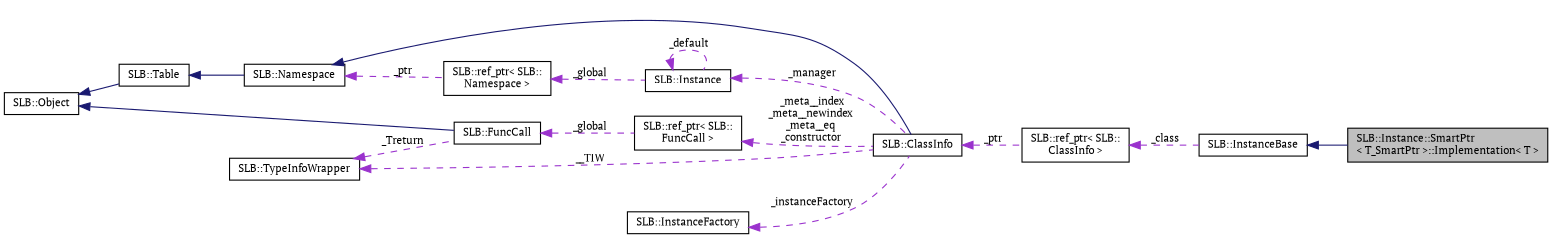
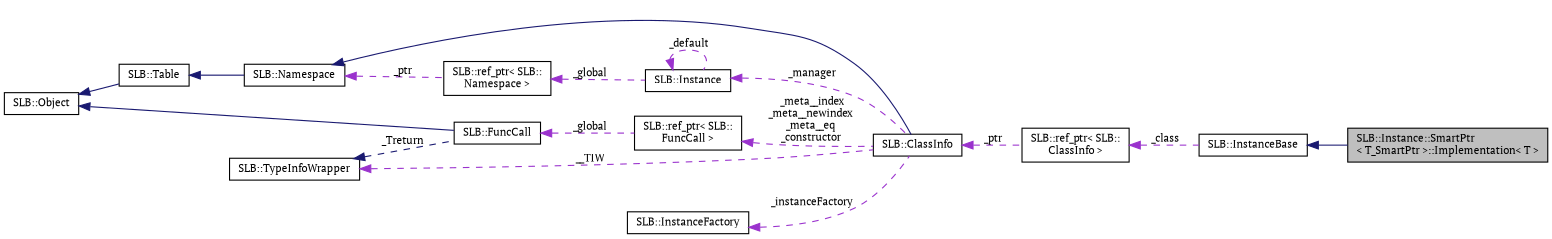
edge "SLB::FuncCall" -> "SLB::TypeInfoWrapper": color darkorchid3 -> midnightblue
